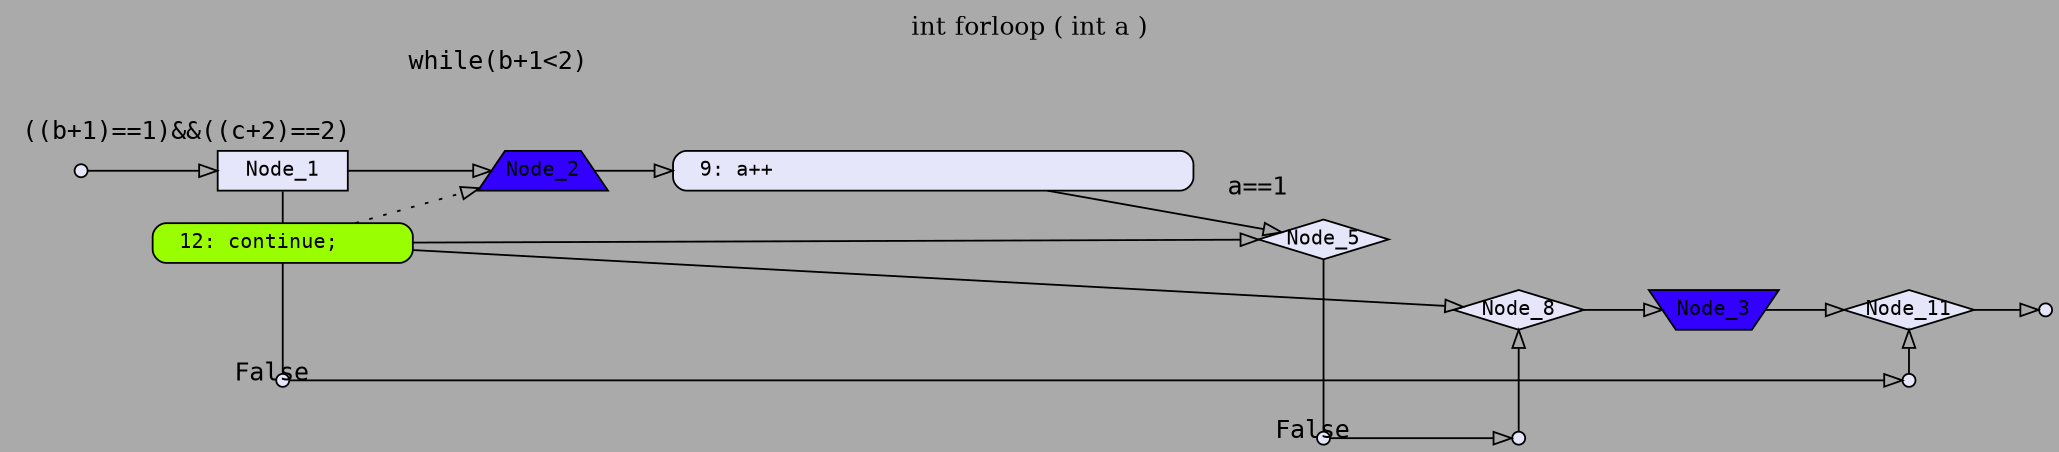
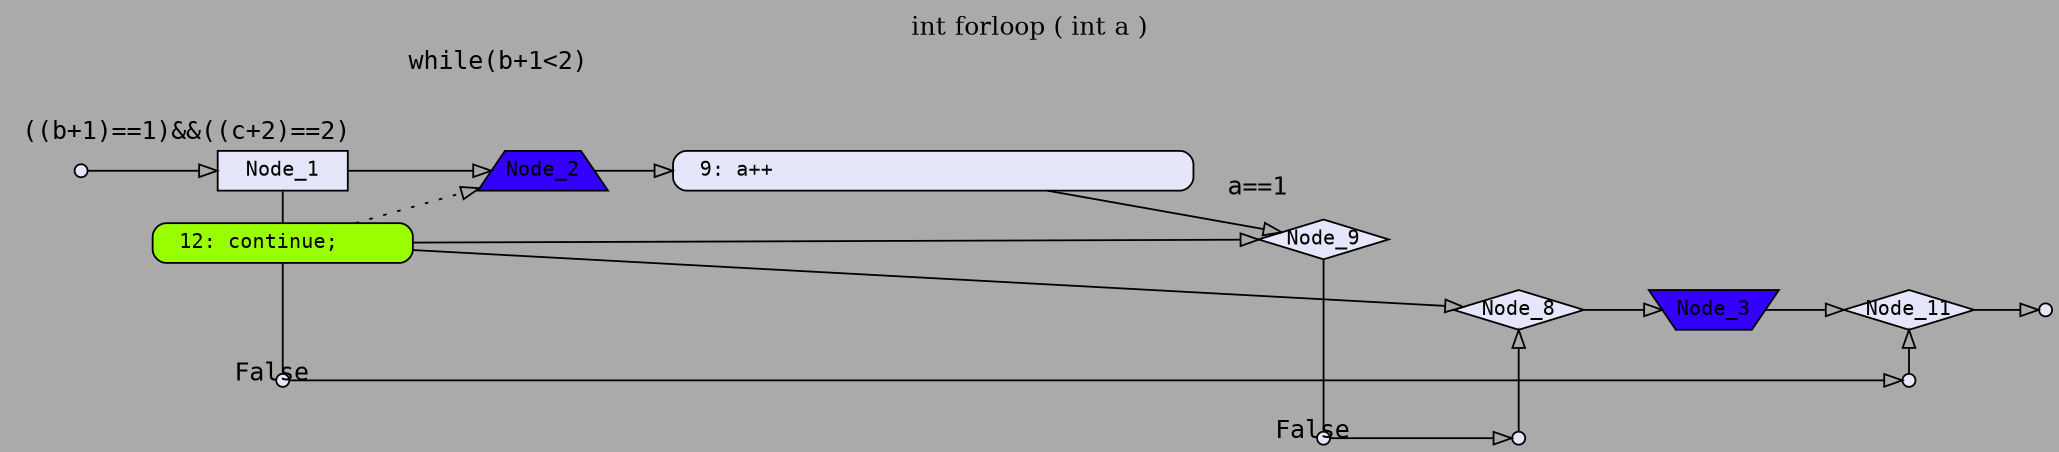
node "Node_5": label "Node_5" -> "Node_9"
